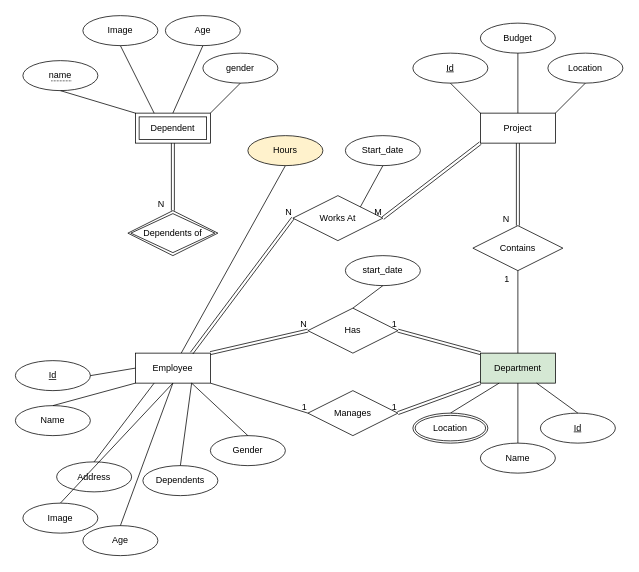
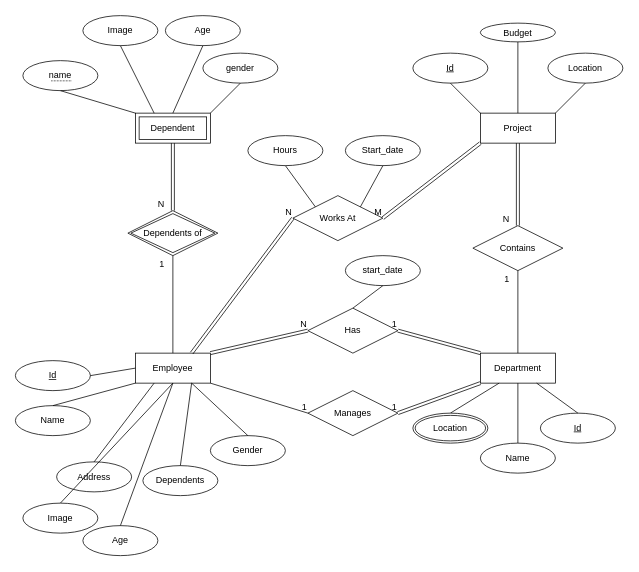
node "Budget": size 75x30 -> 75x19
node "Hours": fillcolor #fff2cc -> #ffffff
edge "Hours" -- "Employee": now "Hours" -- "Works At"
edge "Dependents of" -- "Employee": added, label "1"
node "Department": fillcolor #d5e8d4 -> #ffffff
